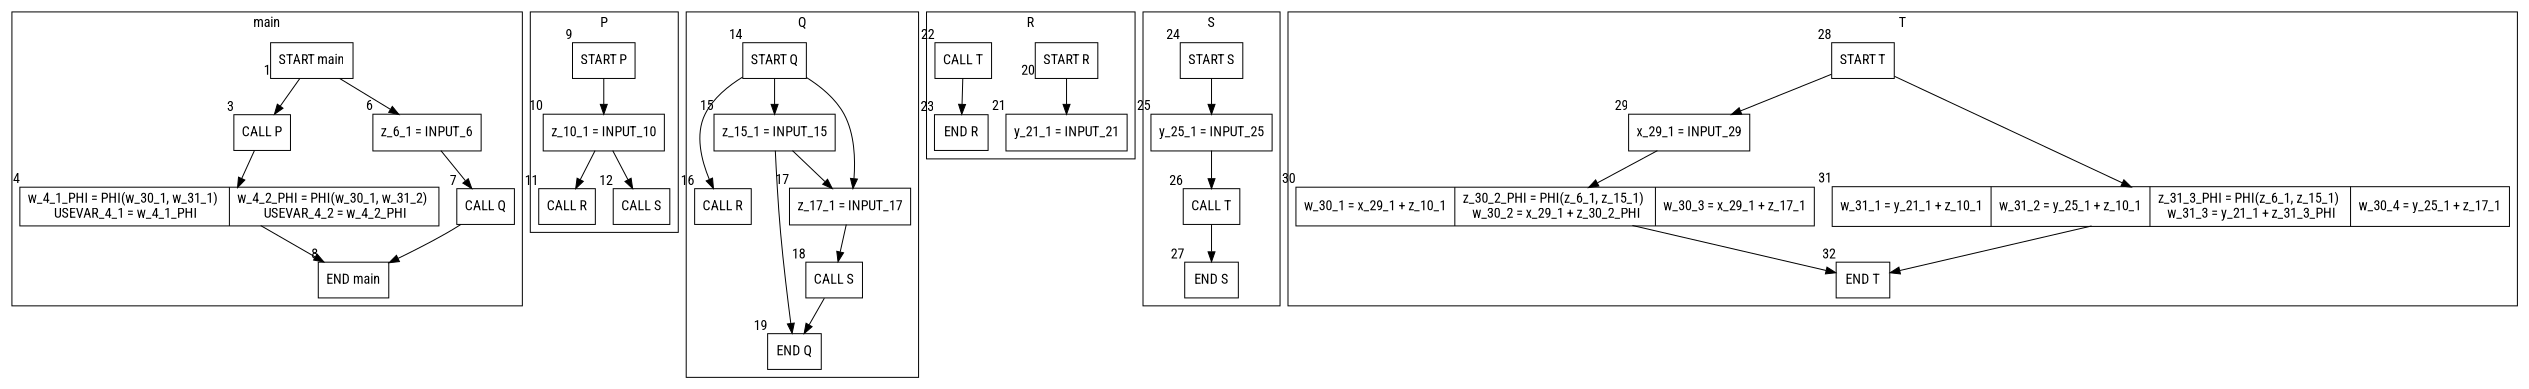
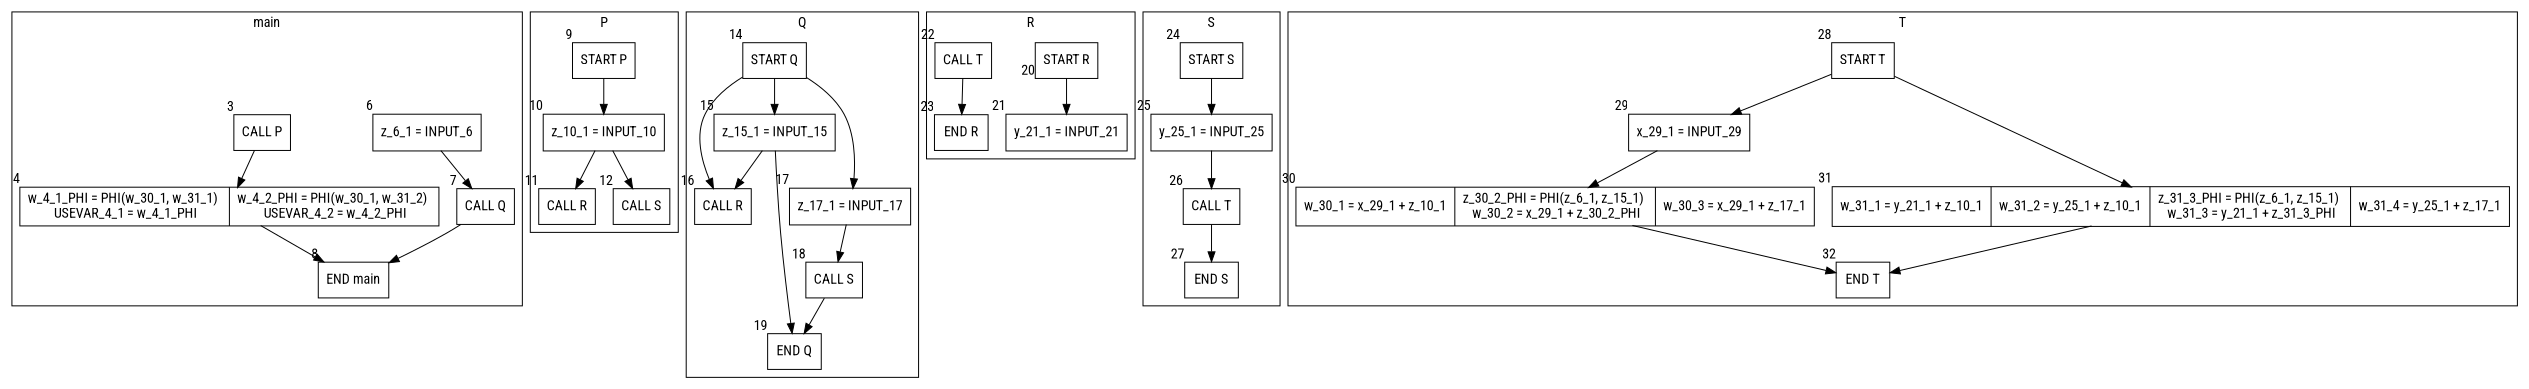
node "START main 1": removed
edge "z_15_1 = INPUT_15 15" -> "z_17_1 = INPUT_17 17": now "z_15_1 = INPUT_15 15" -> "CALL R 16"
node "w_31_1 = y_21_1 + z_10_1": text "w_30_4 = y_25_1 + z_17_1" -> "w_31_4 = y_25_1 + z_17_1"
